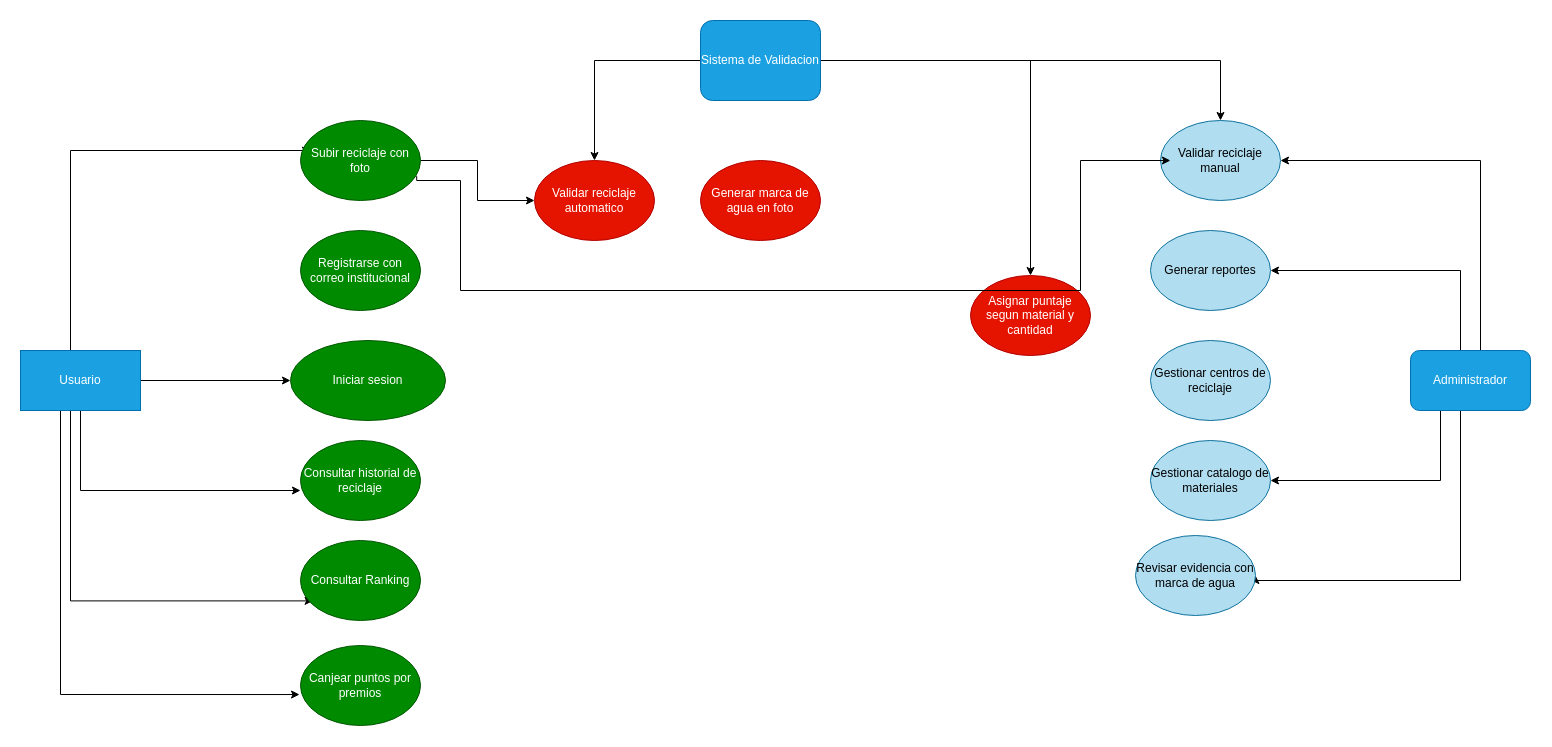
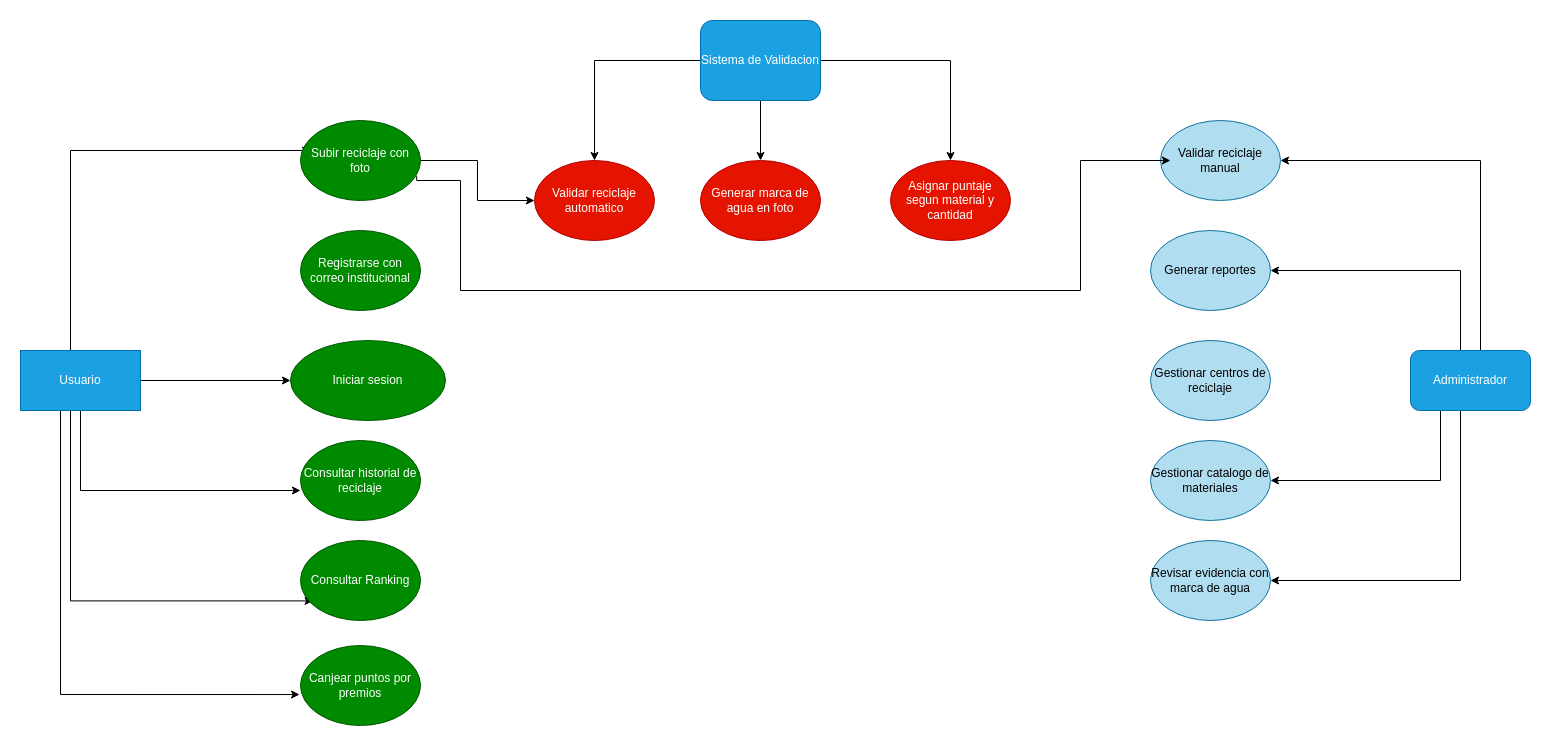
edge "Sistema de Validacion" -> "Validar reciclaje manual": now "Sistema de Validacion" -> "Generar marca de agua en foto"
node "Asignar puntaje segun material y cantidad": moved (1031, 316) -> (951, 201)
node "Revisar evidencia con marca de agua": moved (1196, 576) -> (1211, 581)
